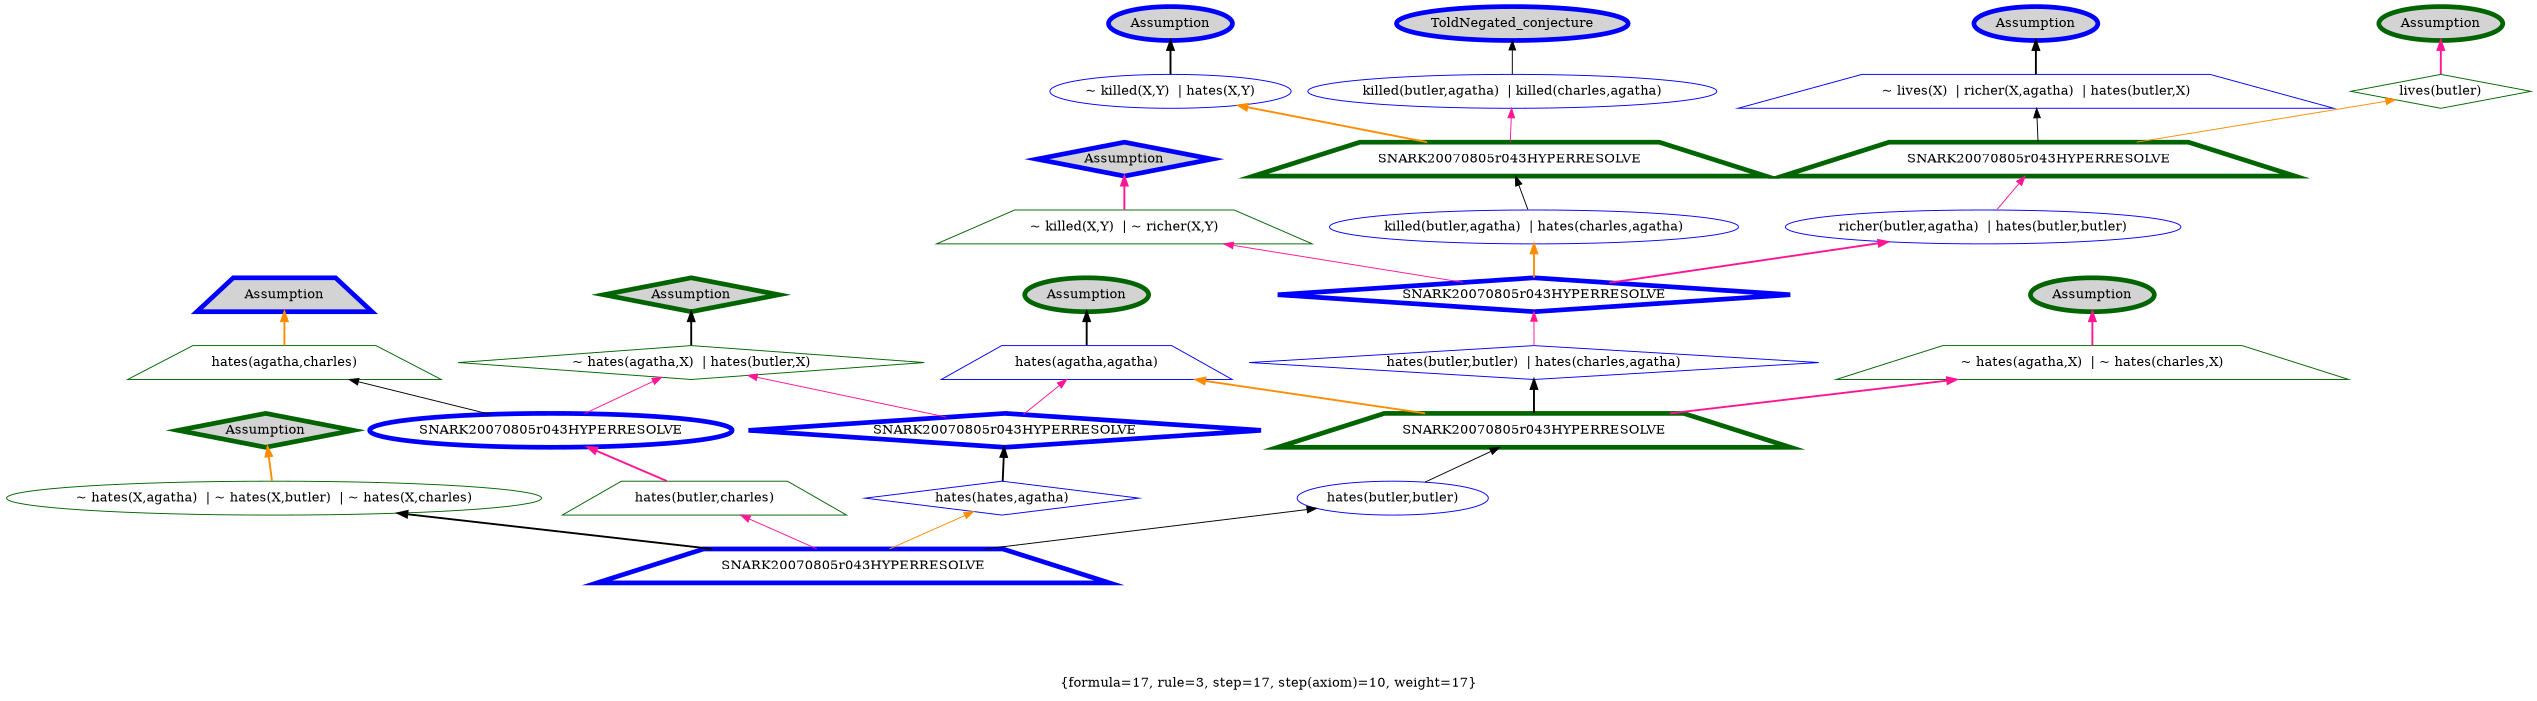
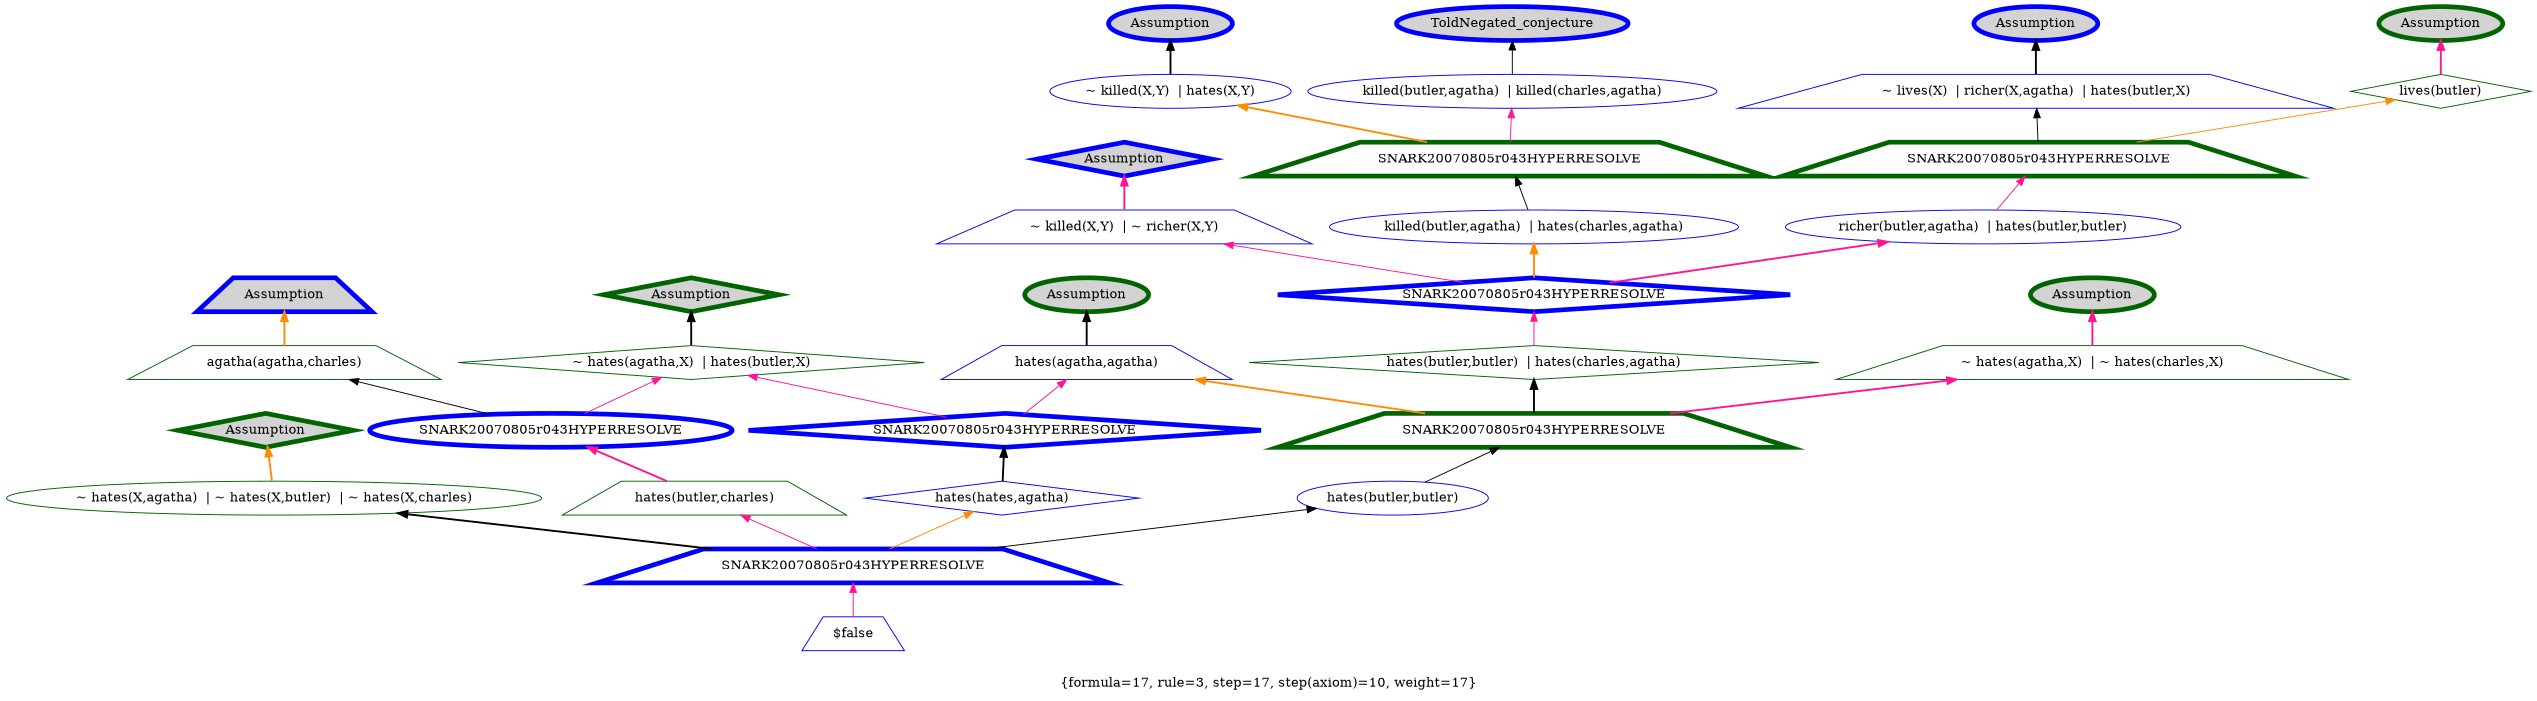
node "~ killed(X,Y)  | ~ richer(X,Y)": color darkgreen -> blue
node "hates(agatha,charles)": label "hates(agatha,charles)" -> "agatha(agatha,charles)"
node "hates(butler,butler)  | hates(charles,agatha)": color blue -> darkgreen
node "$false": added
